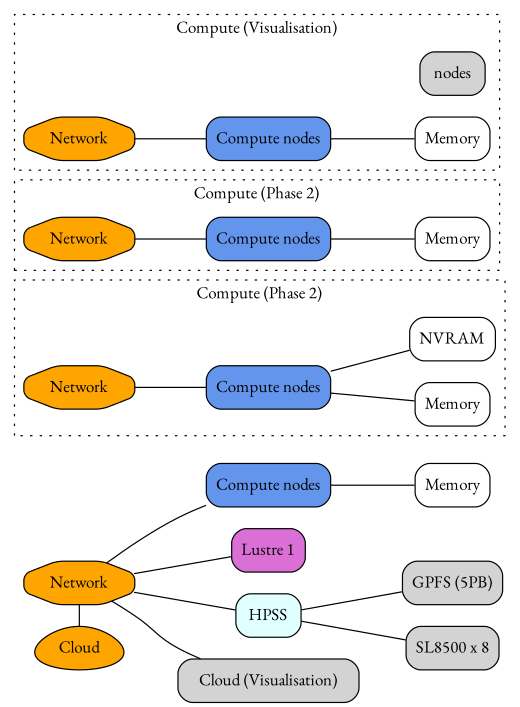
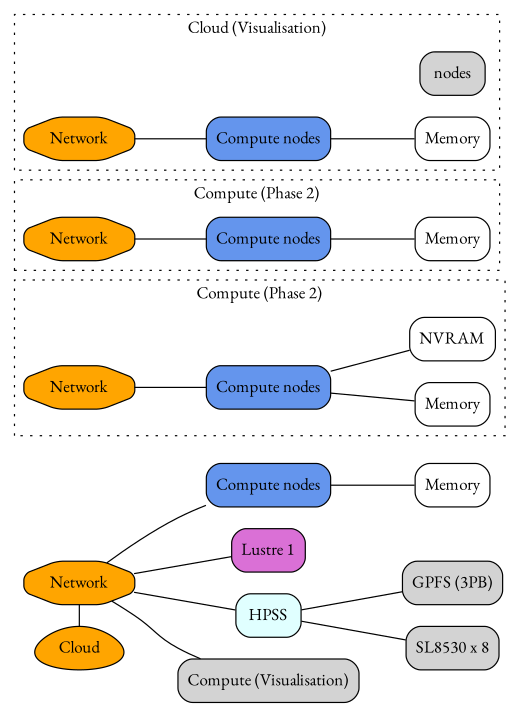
cluster "Compute (Visualisation)": label "Compute (Visualisation)" -> "Cloud (Visualisation)"
node "GPFS (5PB)": label "GPFS (5PB)" -> "GPFS (3PB)"
node "SL8500 x 8": label "SL8500 x 8" -> "SL8530 x 8"
node "Cloud (Visualisation)": label "Cloud (Visualisation)" -> "Compute (Visualisation)"
